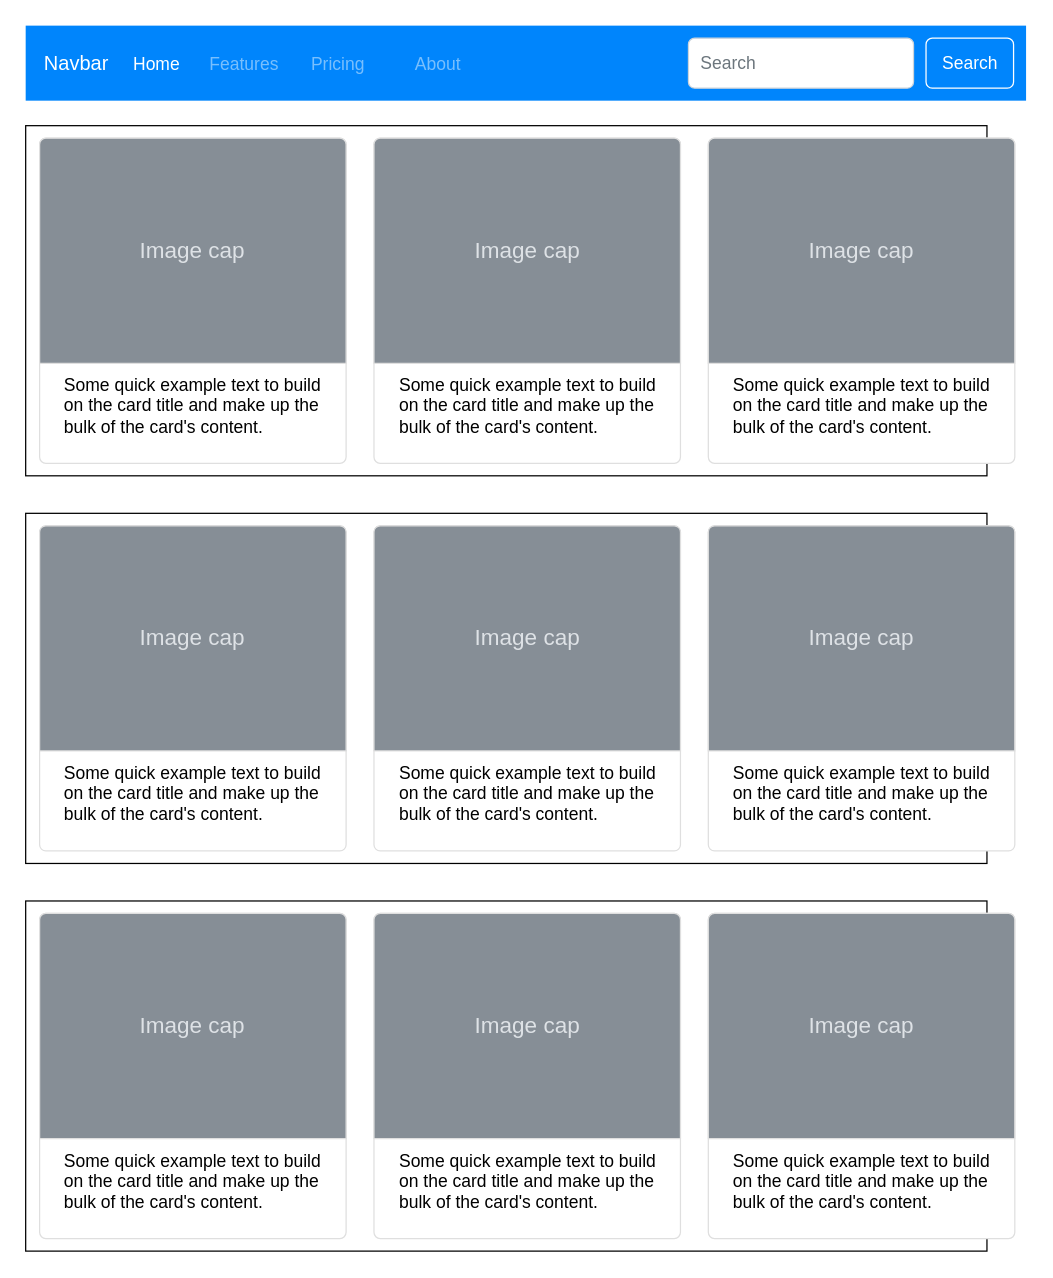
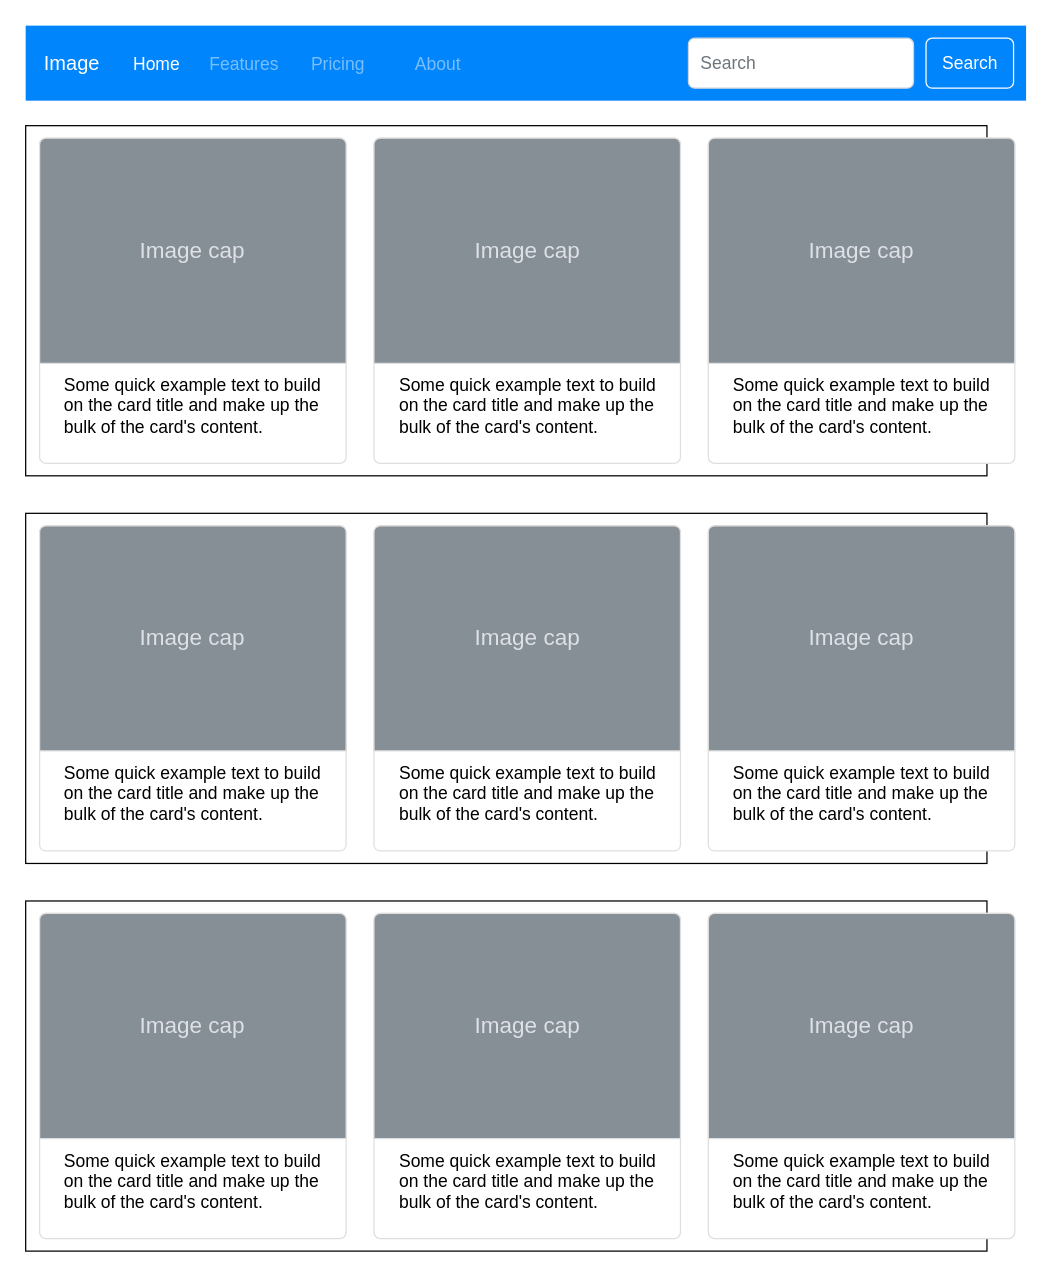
node "Navbar": label "Navbar" -> "Image"
